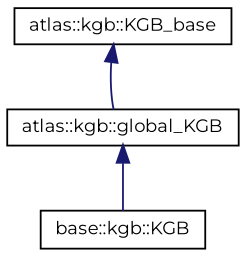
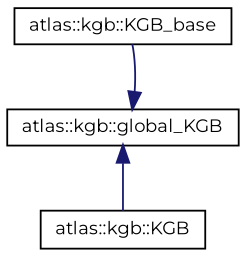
edge "atlas::kgb::global_KGB" -> "atlas::kgb::KGB_base": reversed
node "base::kgb::KGB": label "base::kgb::KGB" -> "atlas::kgb::KGB"
